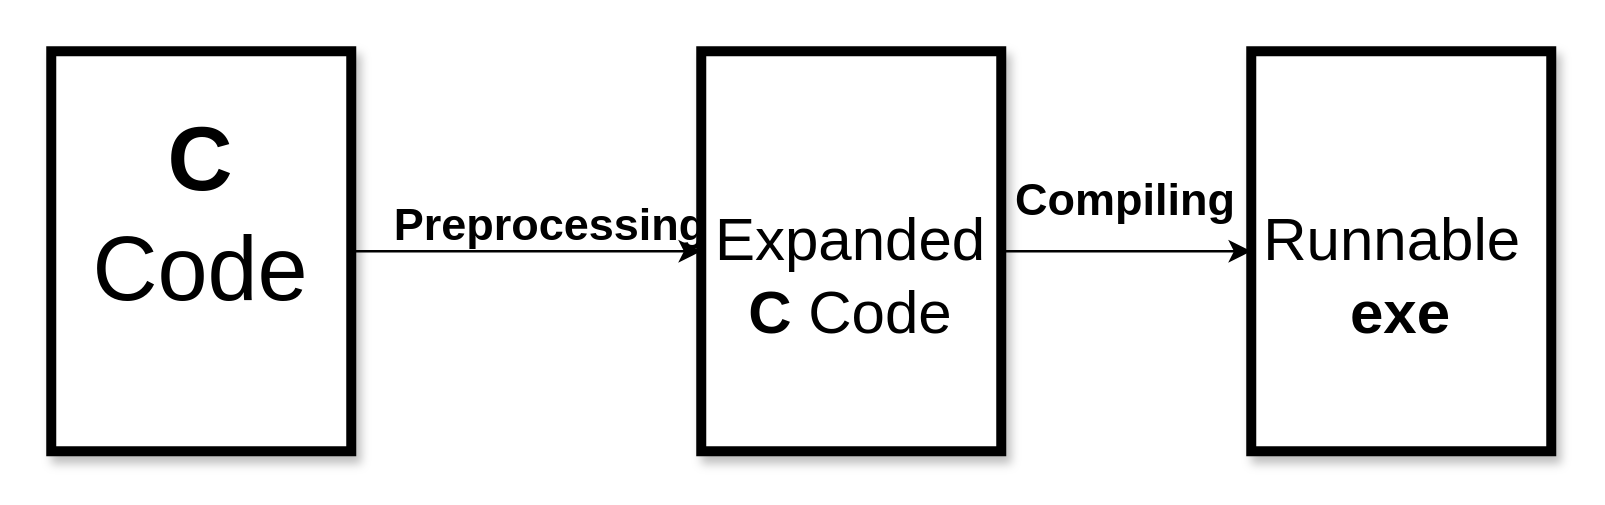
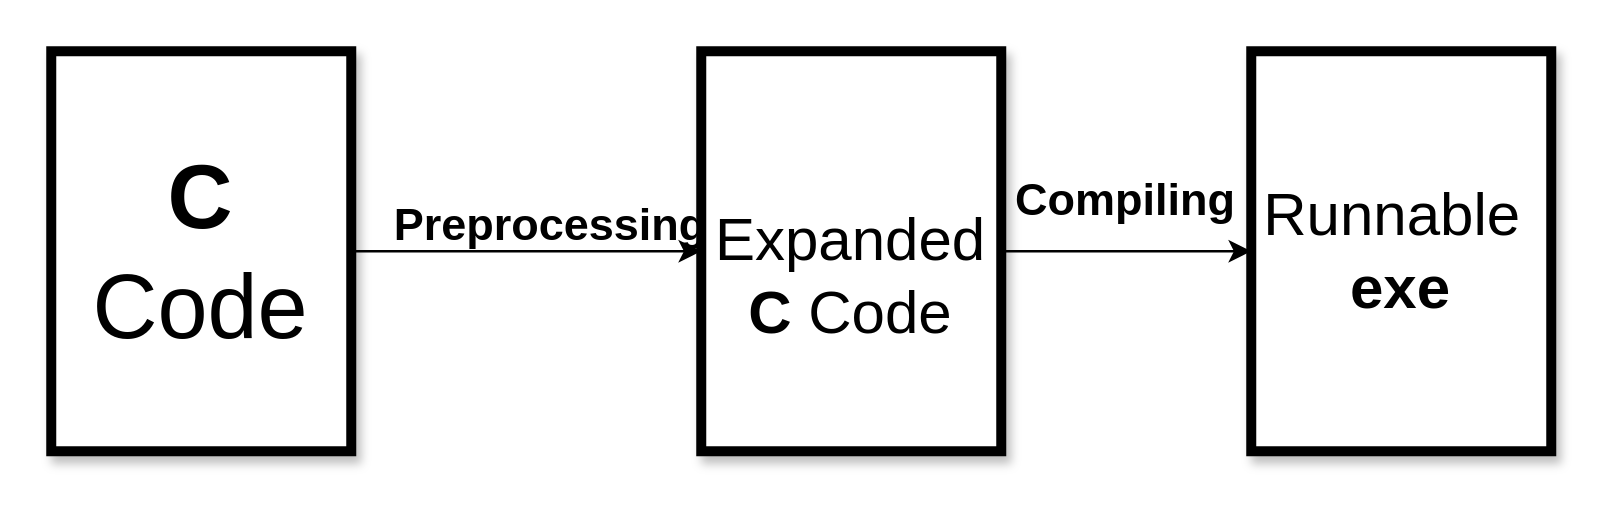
node "C Code": moved (201, 214) -> (201, 251)
node "Runnable exe": moved (1401, 276) -> (1401, 251)
